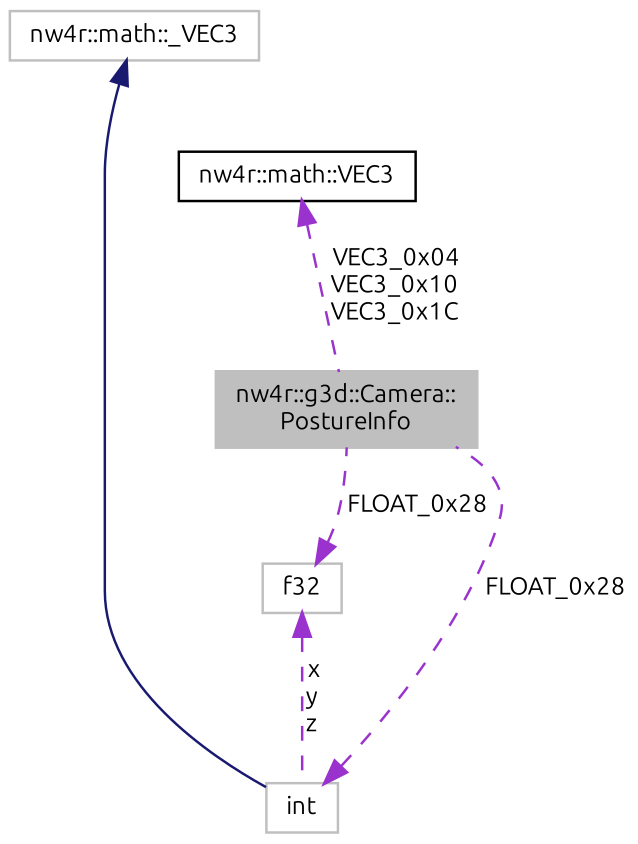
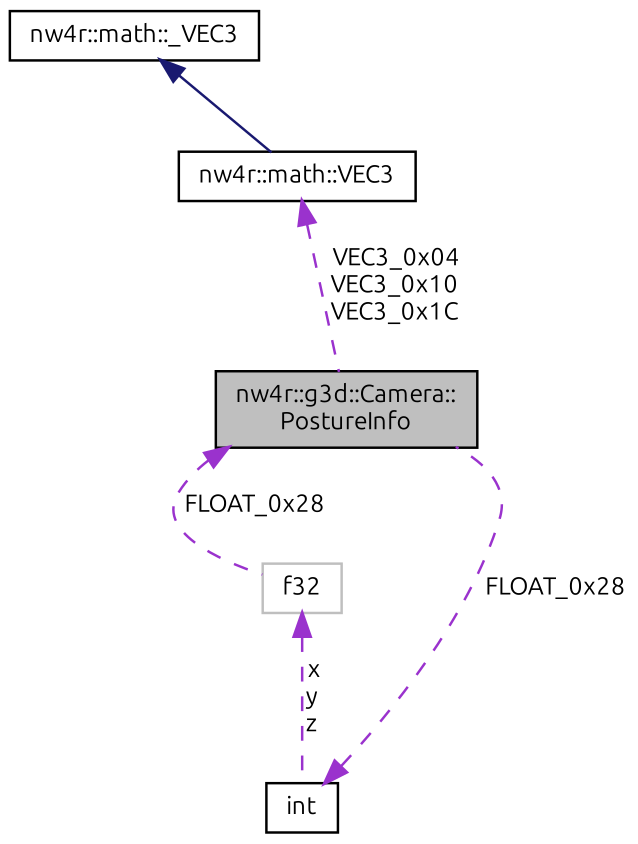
node "nw4r::math::_VEC3": color grey75 -> black
node "nw4r::g3d::Camera:: PostureInfo": color grey75 -> black
edge "int" -> "nw4r::math::_VEC3": now "nw4r::math::VEC3" -> "nw4r::math::_VEC3"
edge "nw4r::g3d::Camera:: PostureInfo" -> "f32": reversed
node "int": color grey75 -> black
